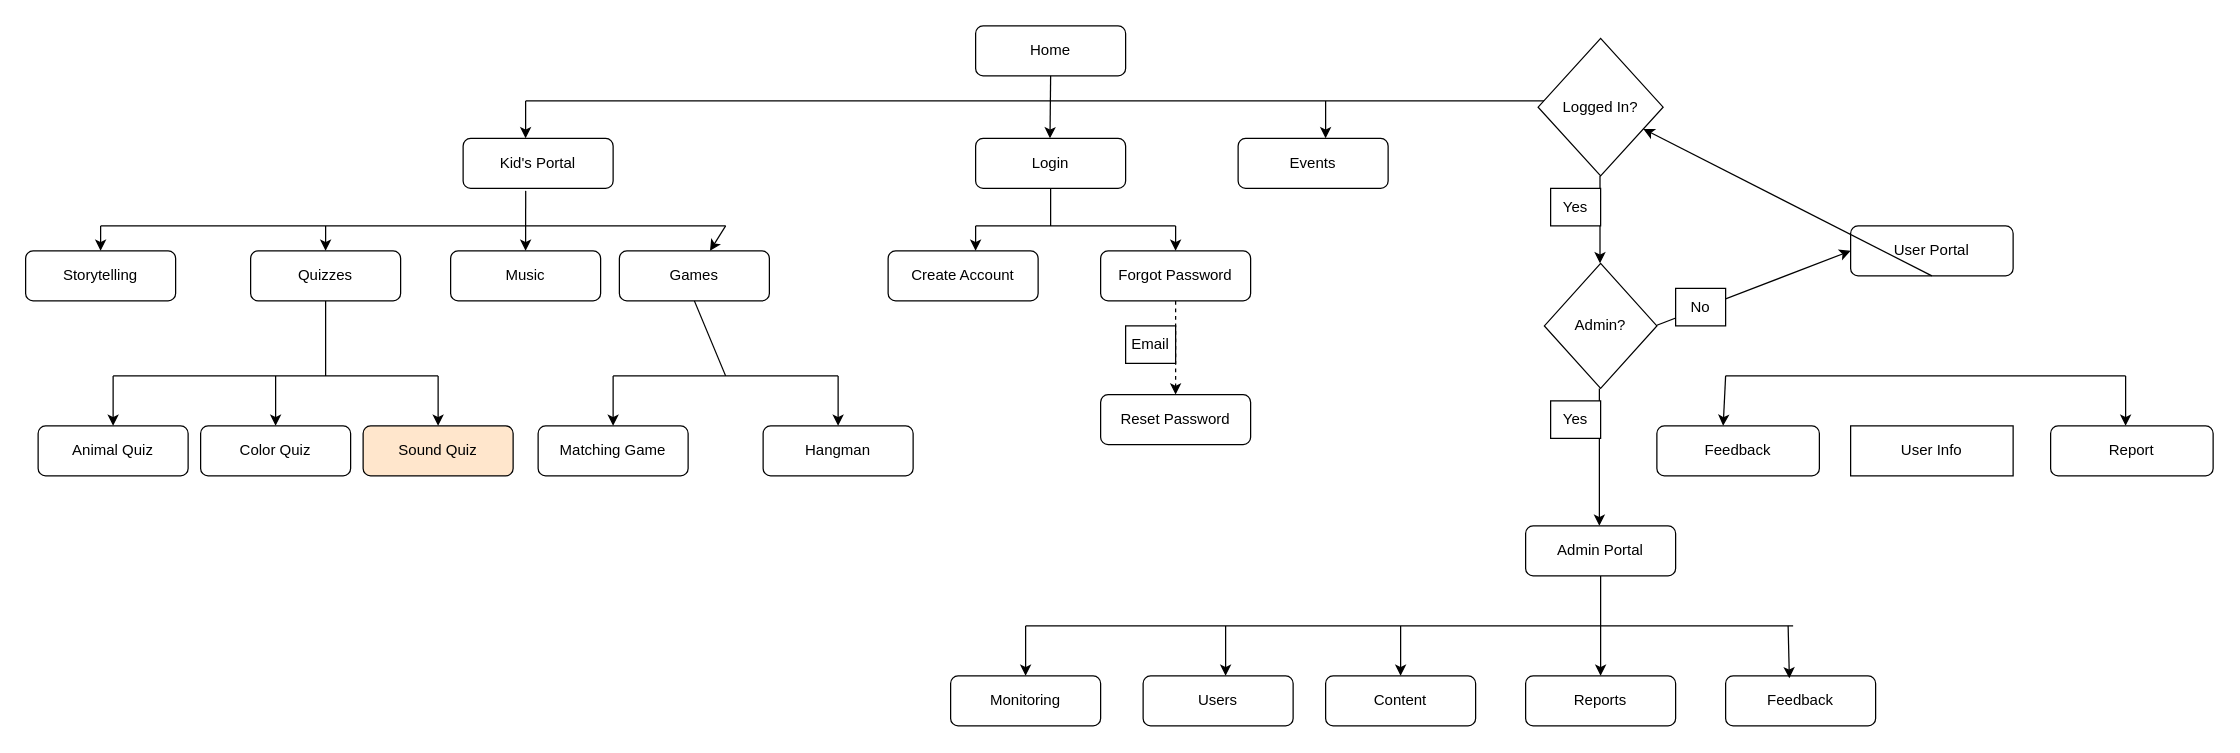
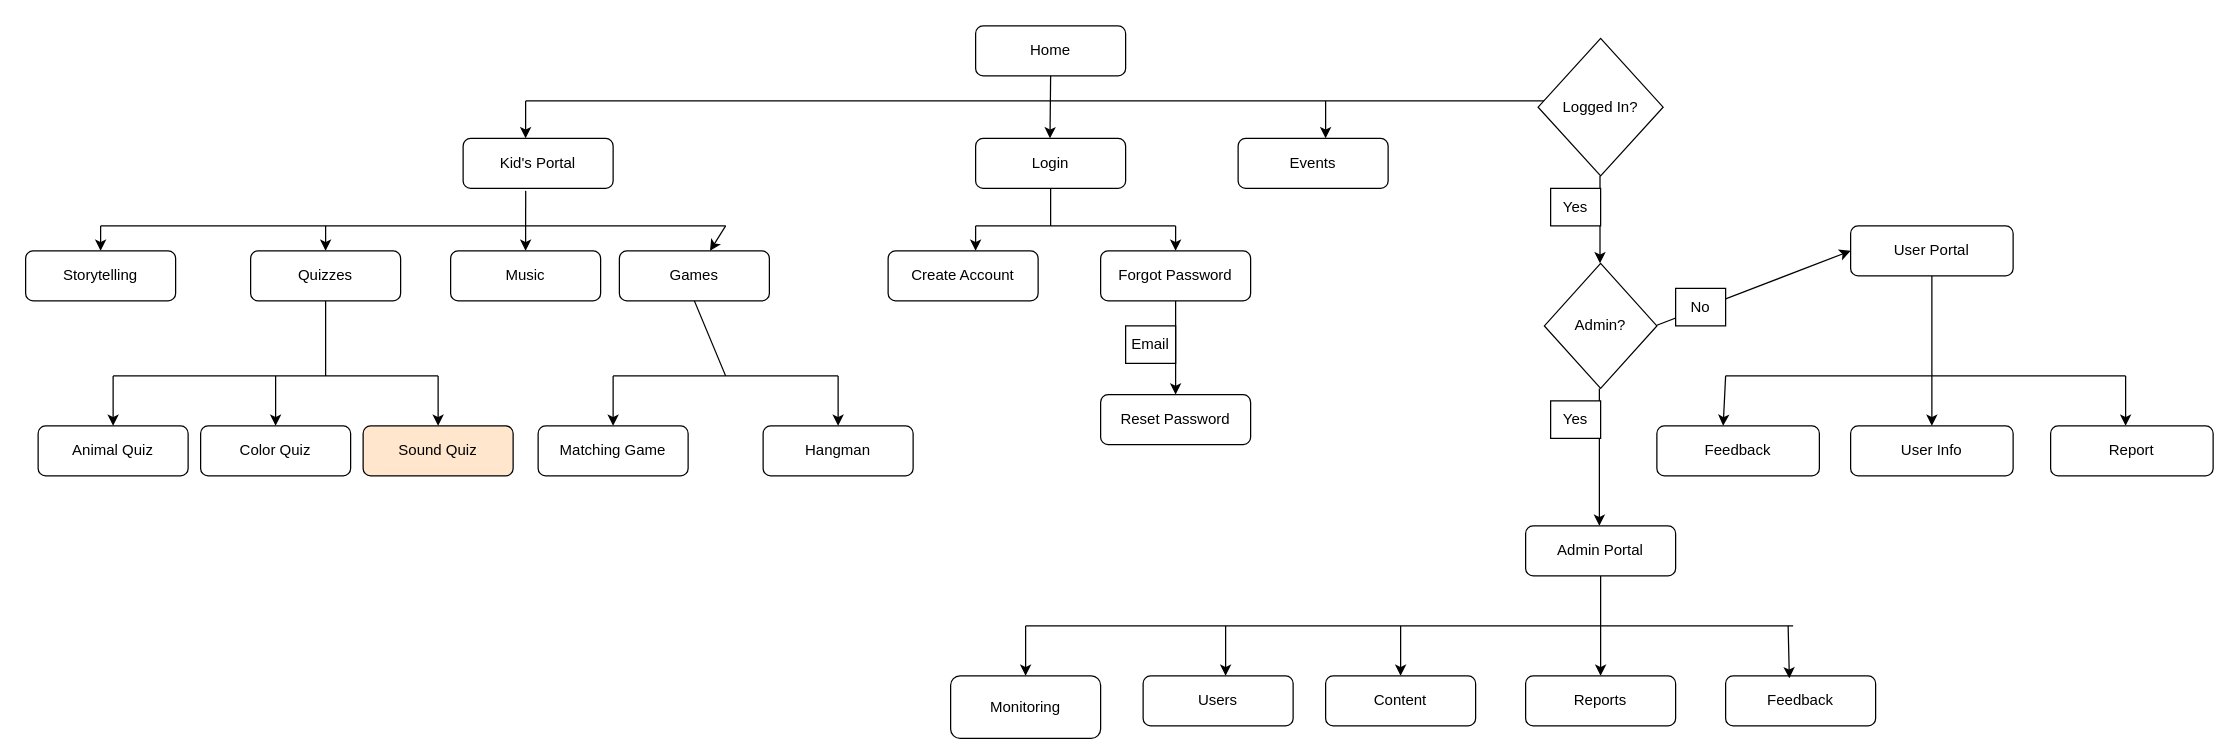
edge "User Portal" -> "Logged In?": now "User Portal" -> "User Info"
edge "Forgot Password" -> "Reset Password": style dashed -> solid
node "User Info": shape rectangle -> rounded rectangle
node "Monitoring": size 150x50 -> 150x63
